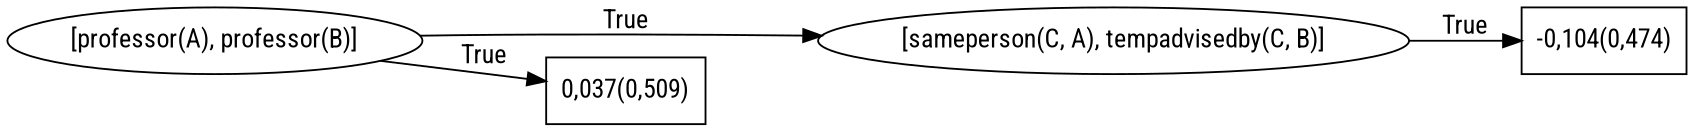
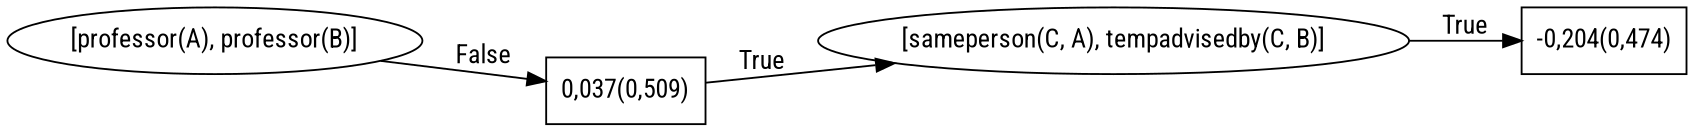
edge "[professor(A), professor(B)]" -> "[sameperson(C, A), tempadvisedby(C, B)]": now "0,037(0,509)" -> "[sameperson(C, A), tempadvisedby(C, B)]"
node "-0,104(0,474)": label "-0,104(0,474)" -> "-0,204(0,474)"
edge "[professor(A), professor(B)]" -> "0,037(0,509)": label "True" -> "False"
